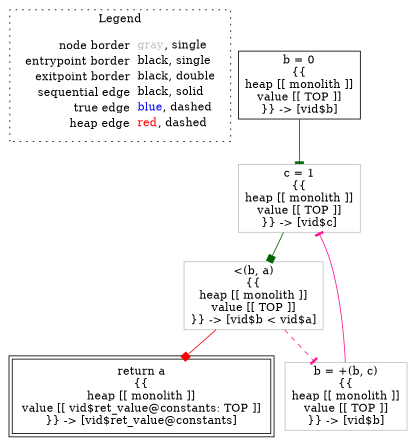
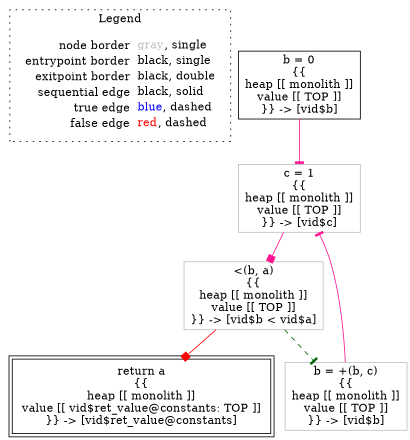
node "node border": text "heap edge" -> "false edge"
edge "b = 0" -> "c = 1": color darkgreen -> deeppink
edge "c = 1" -> "<(b, a)": color darkgreen -> deeppink
edge "<(b, a)" -> "b = +(b, c)": color deeppink -> darkgreen
